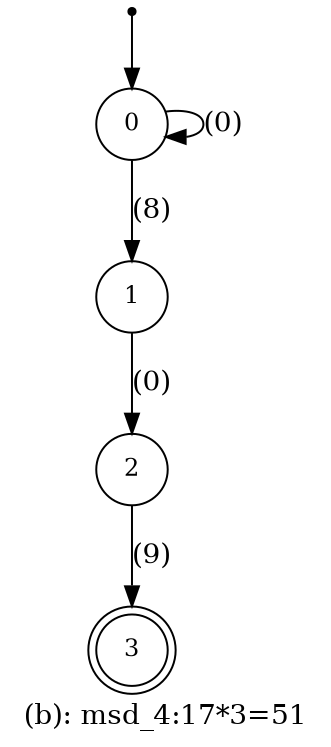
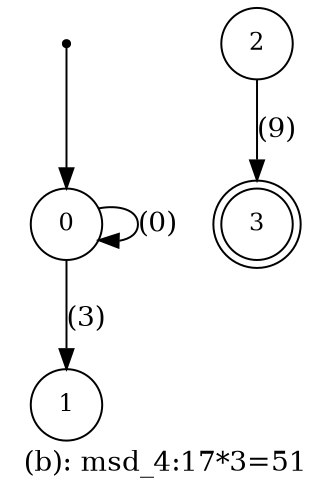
edge "0" -> "1": label "(8)" -> "(3)"
edge "1" -> "2": removed, label "(0)"
